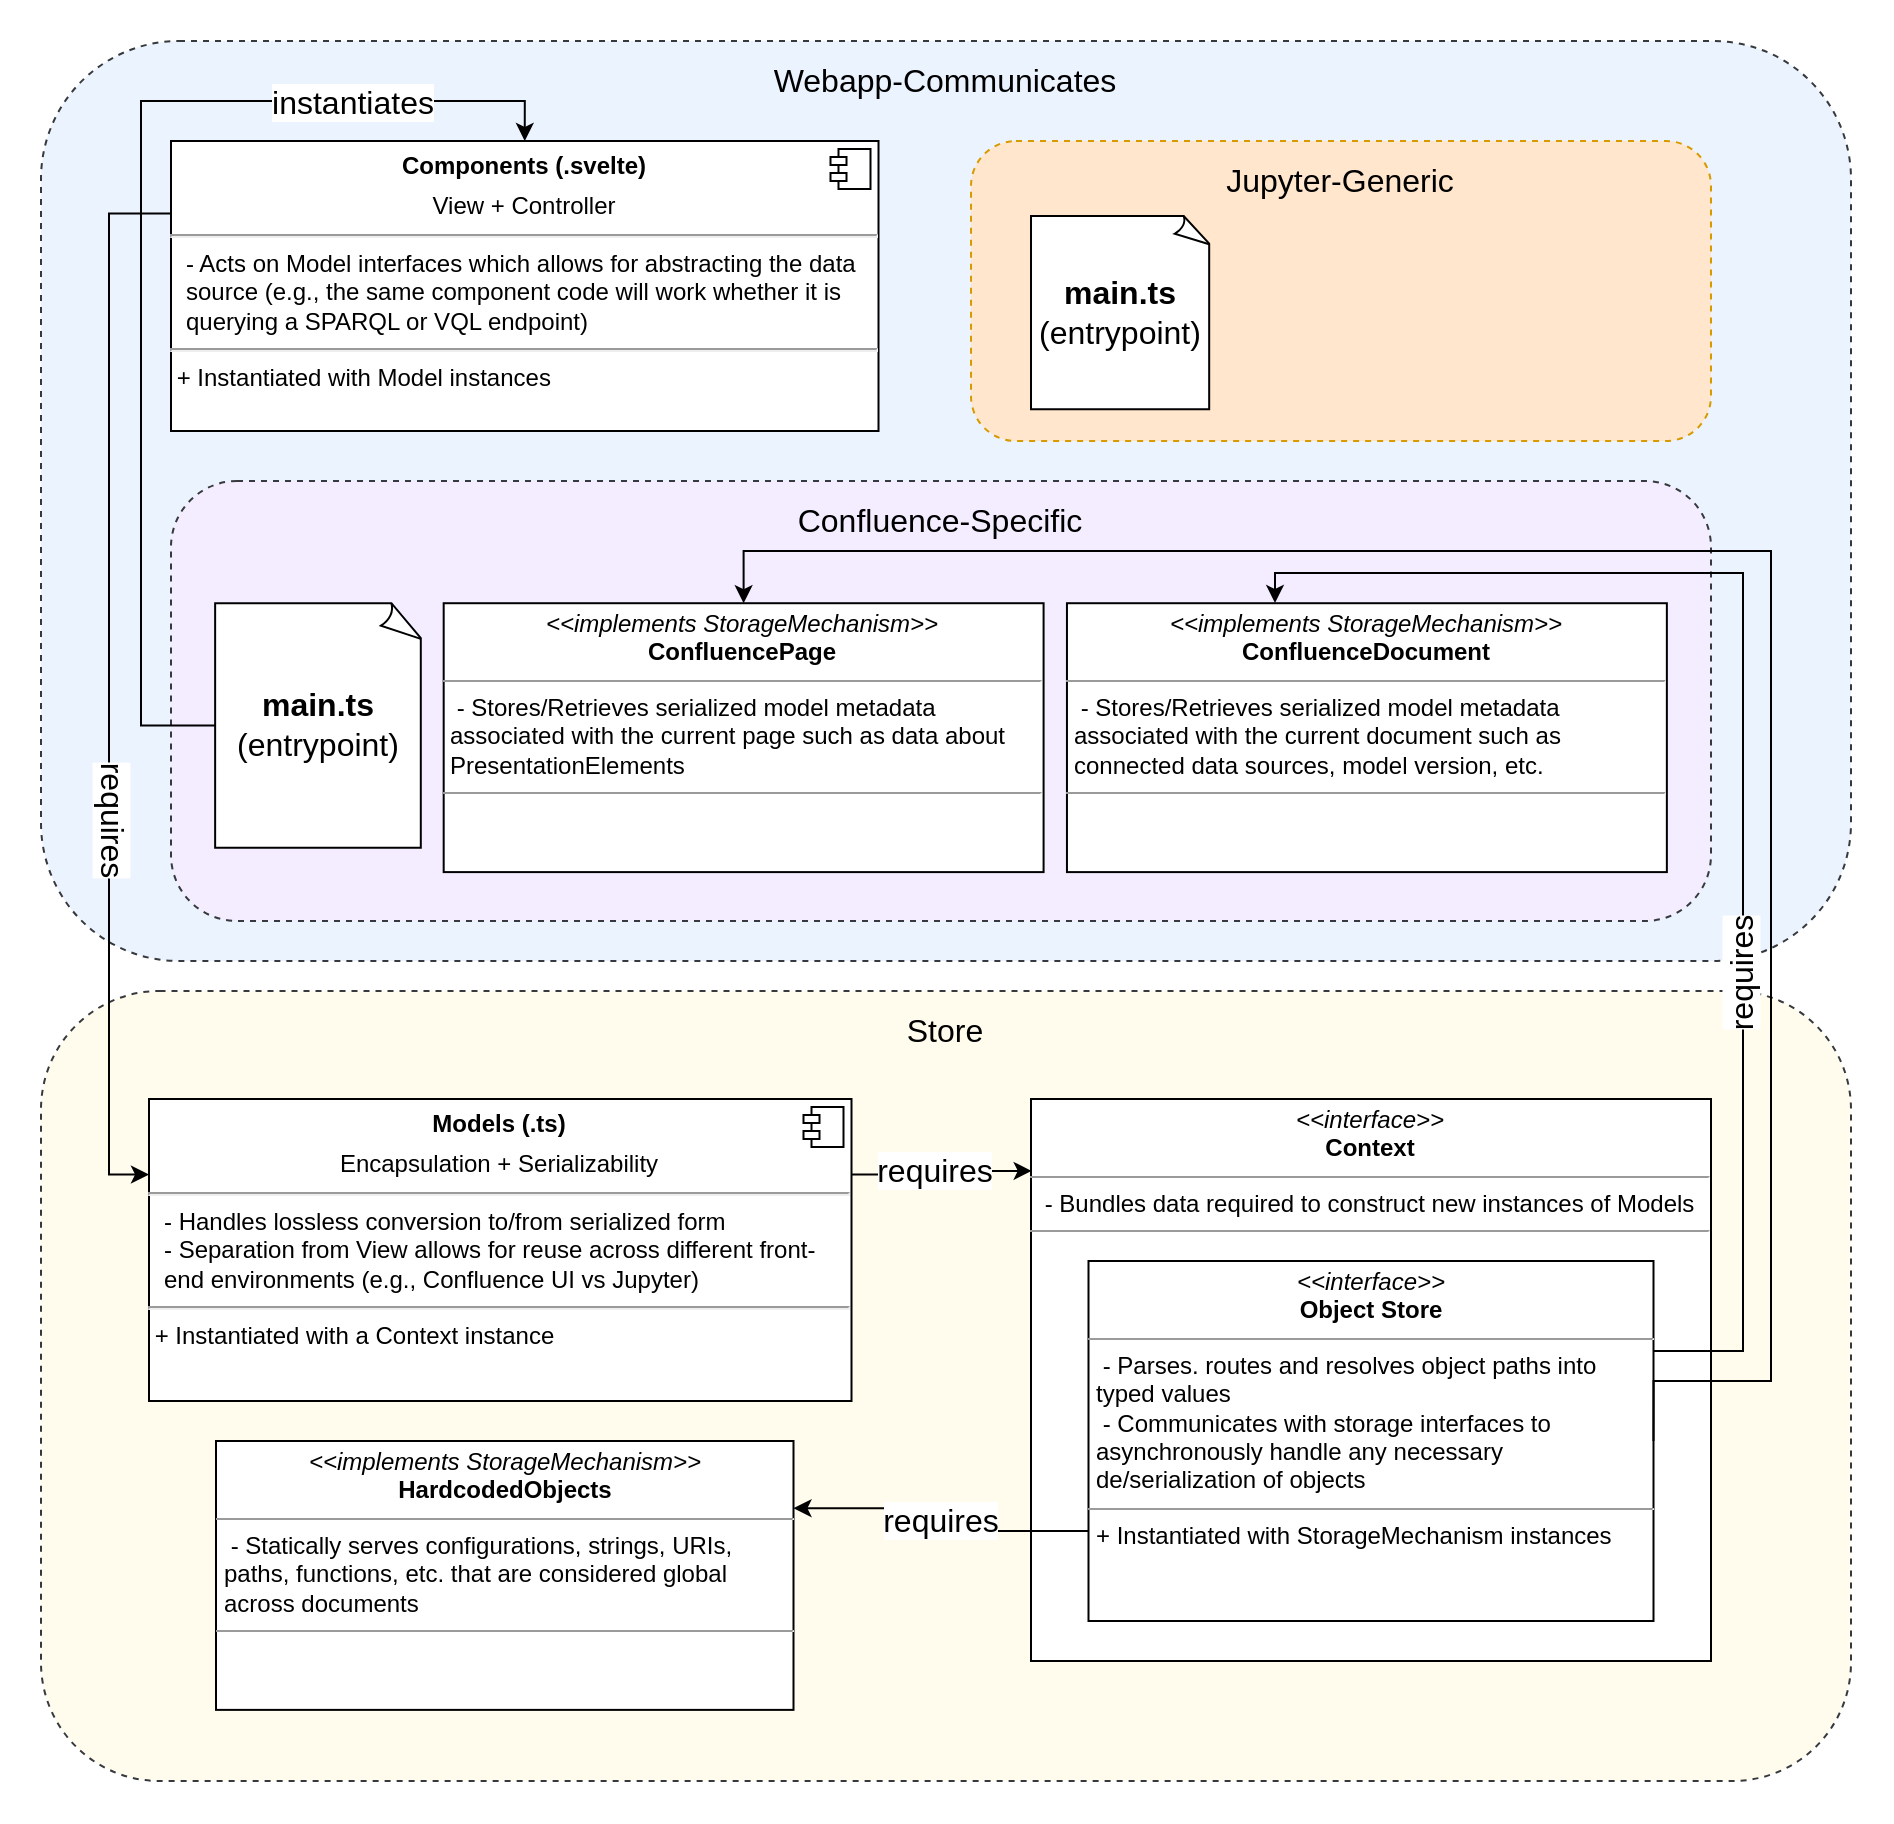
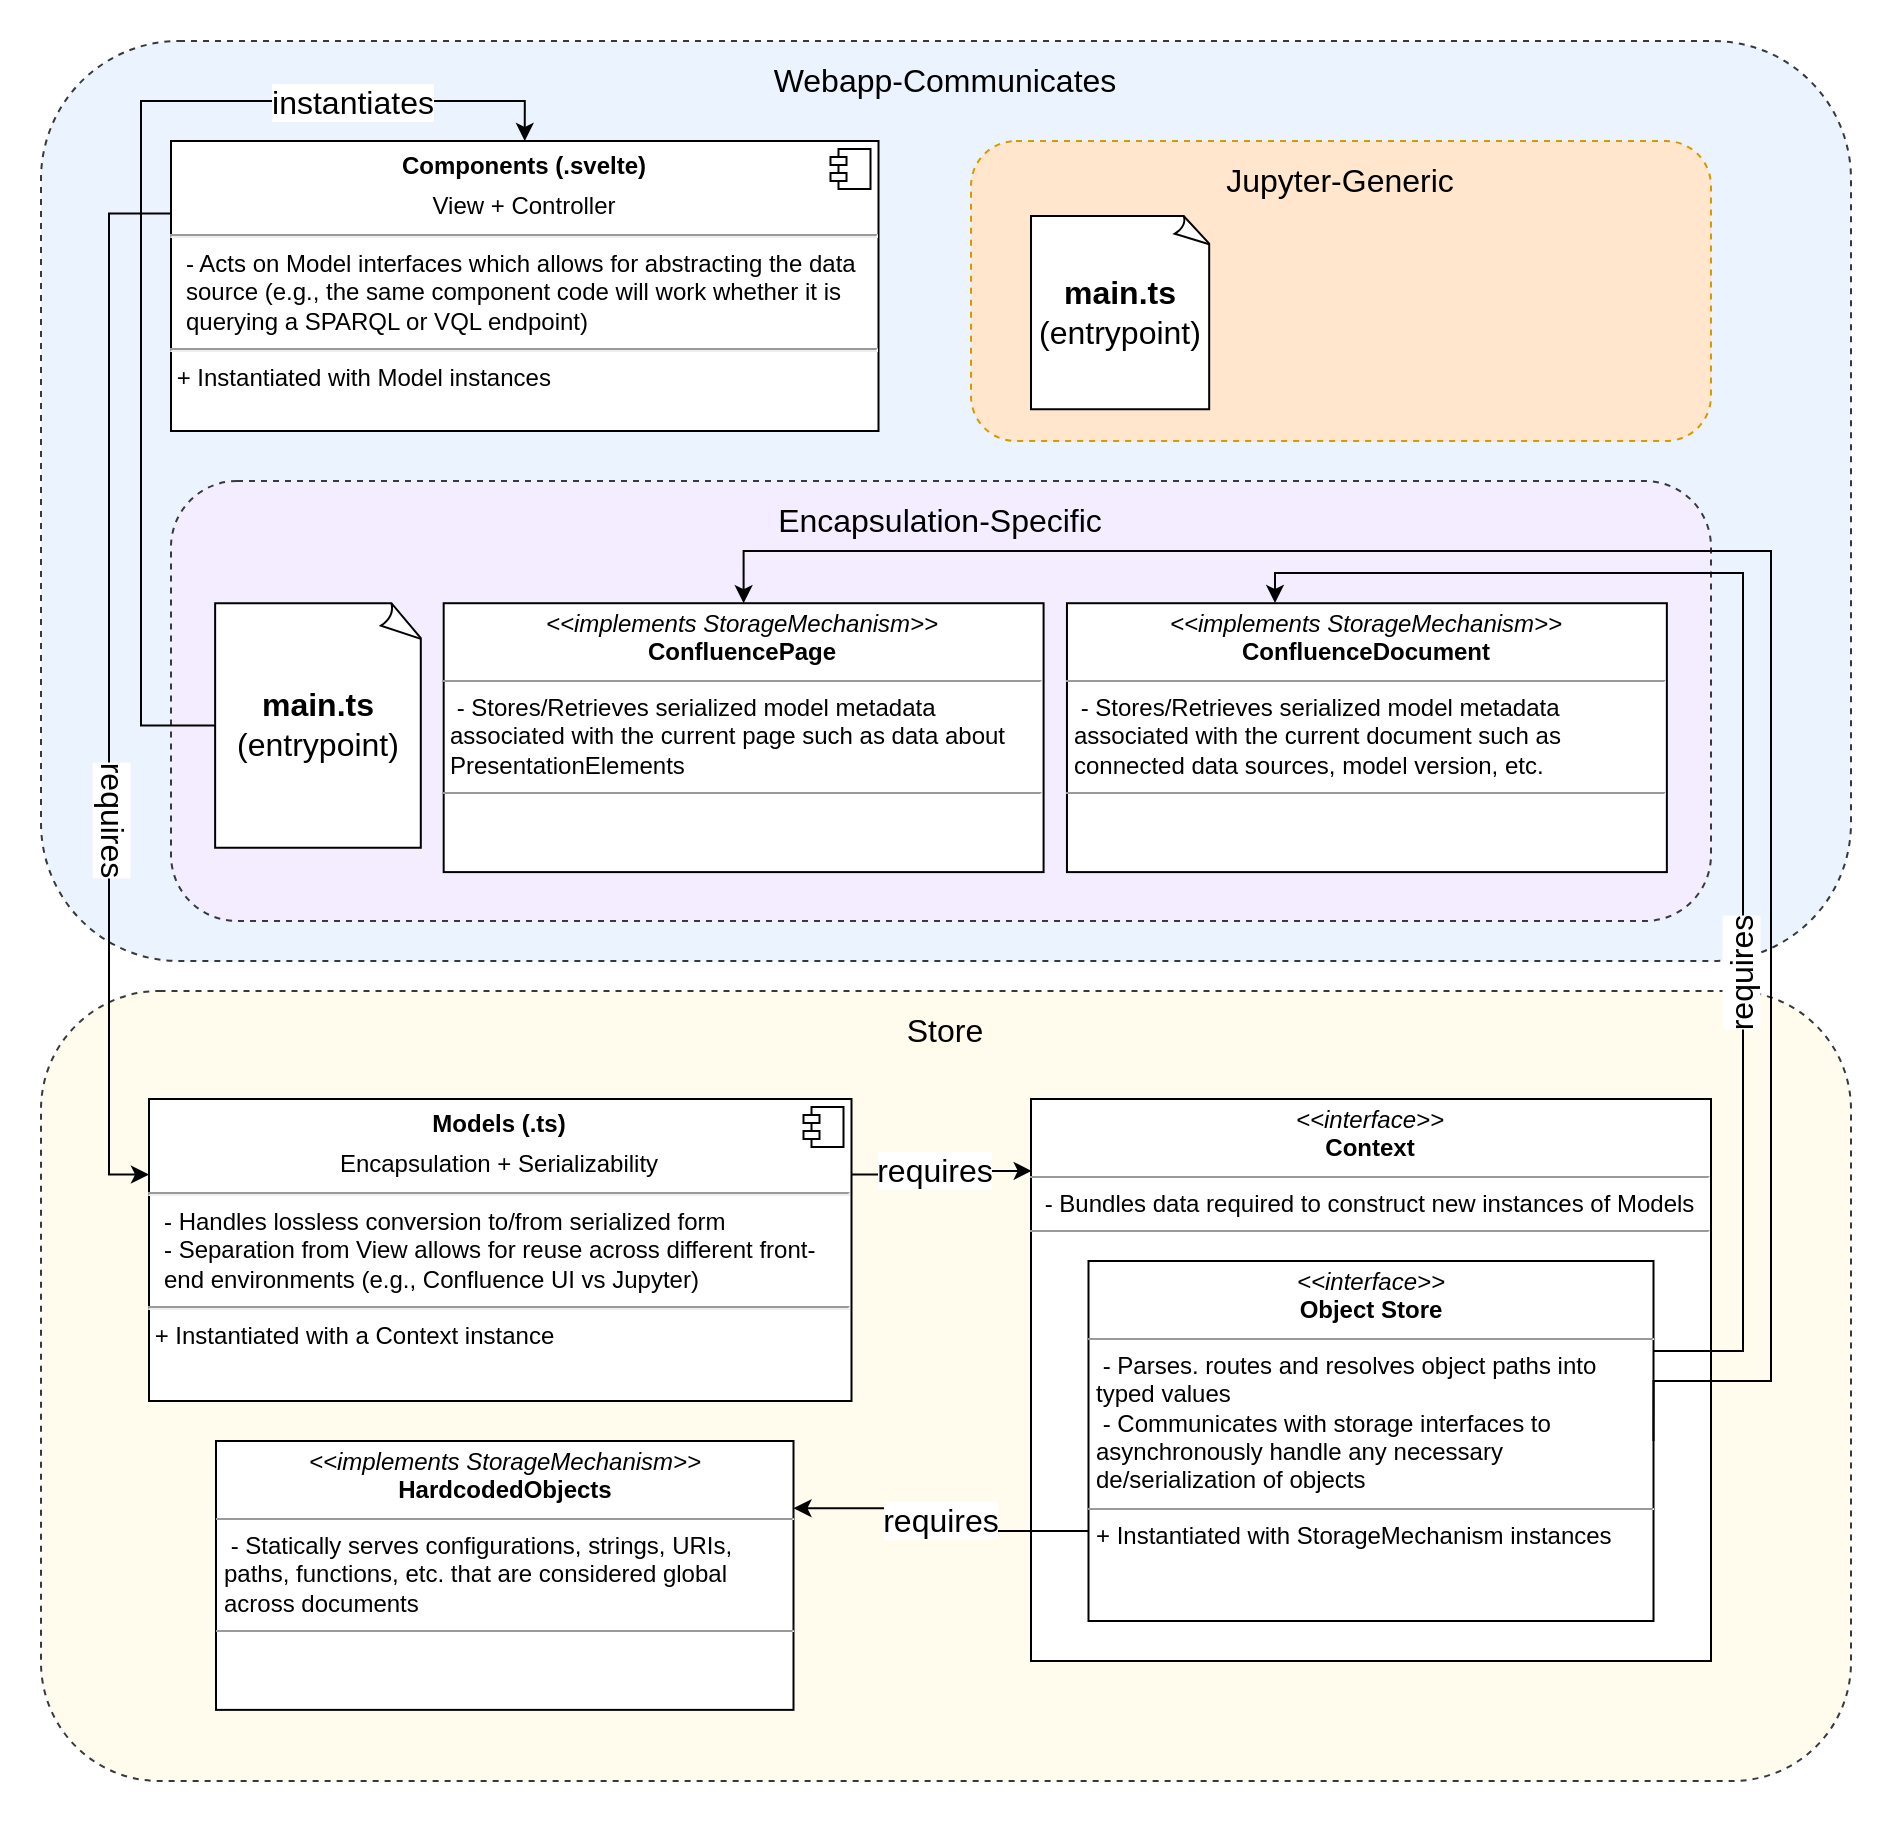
node "Confluence-Specific": label "Confluence-Specific" -> "Encapsulation-Specific"
